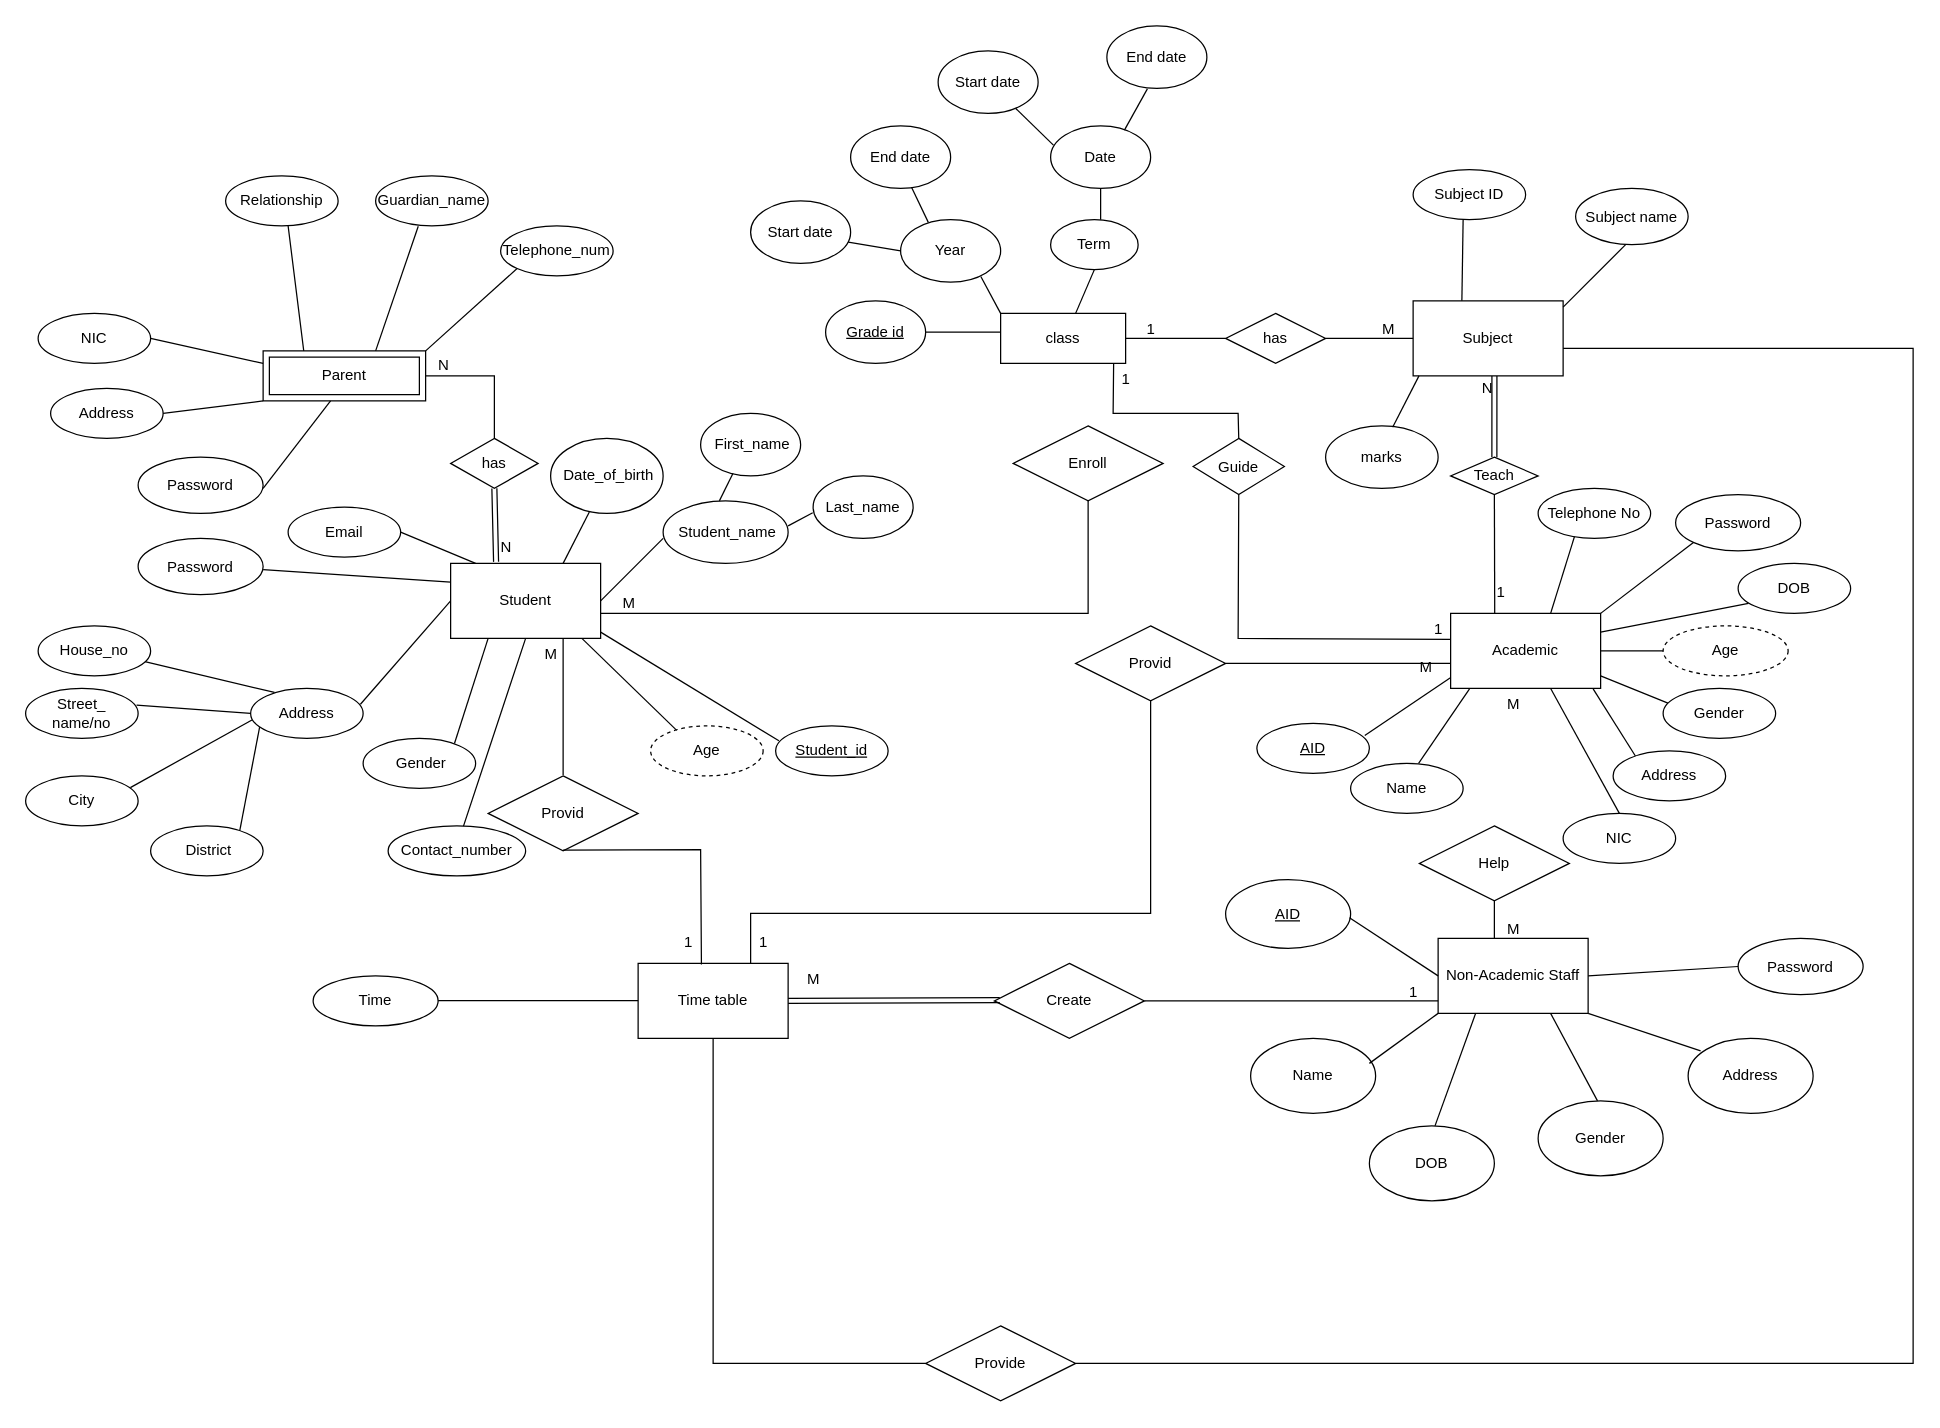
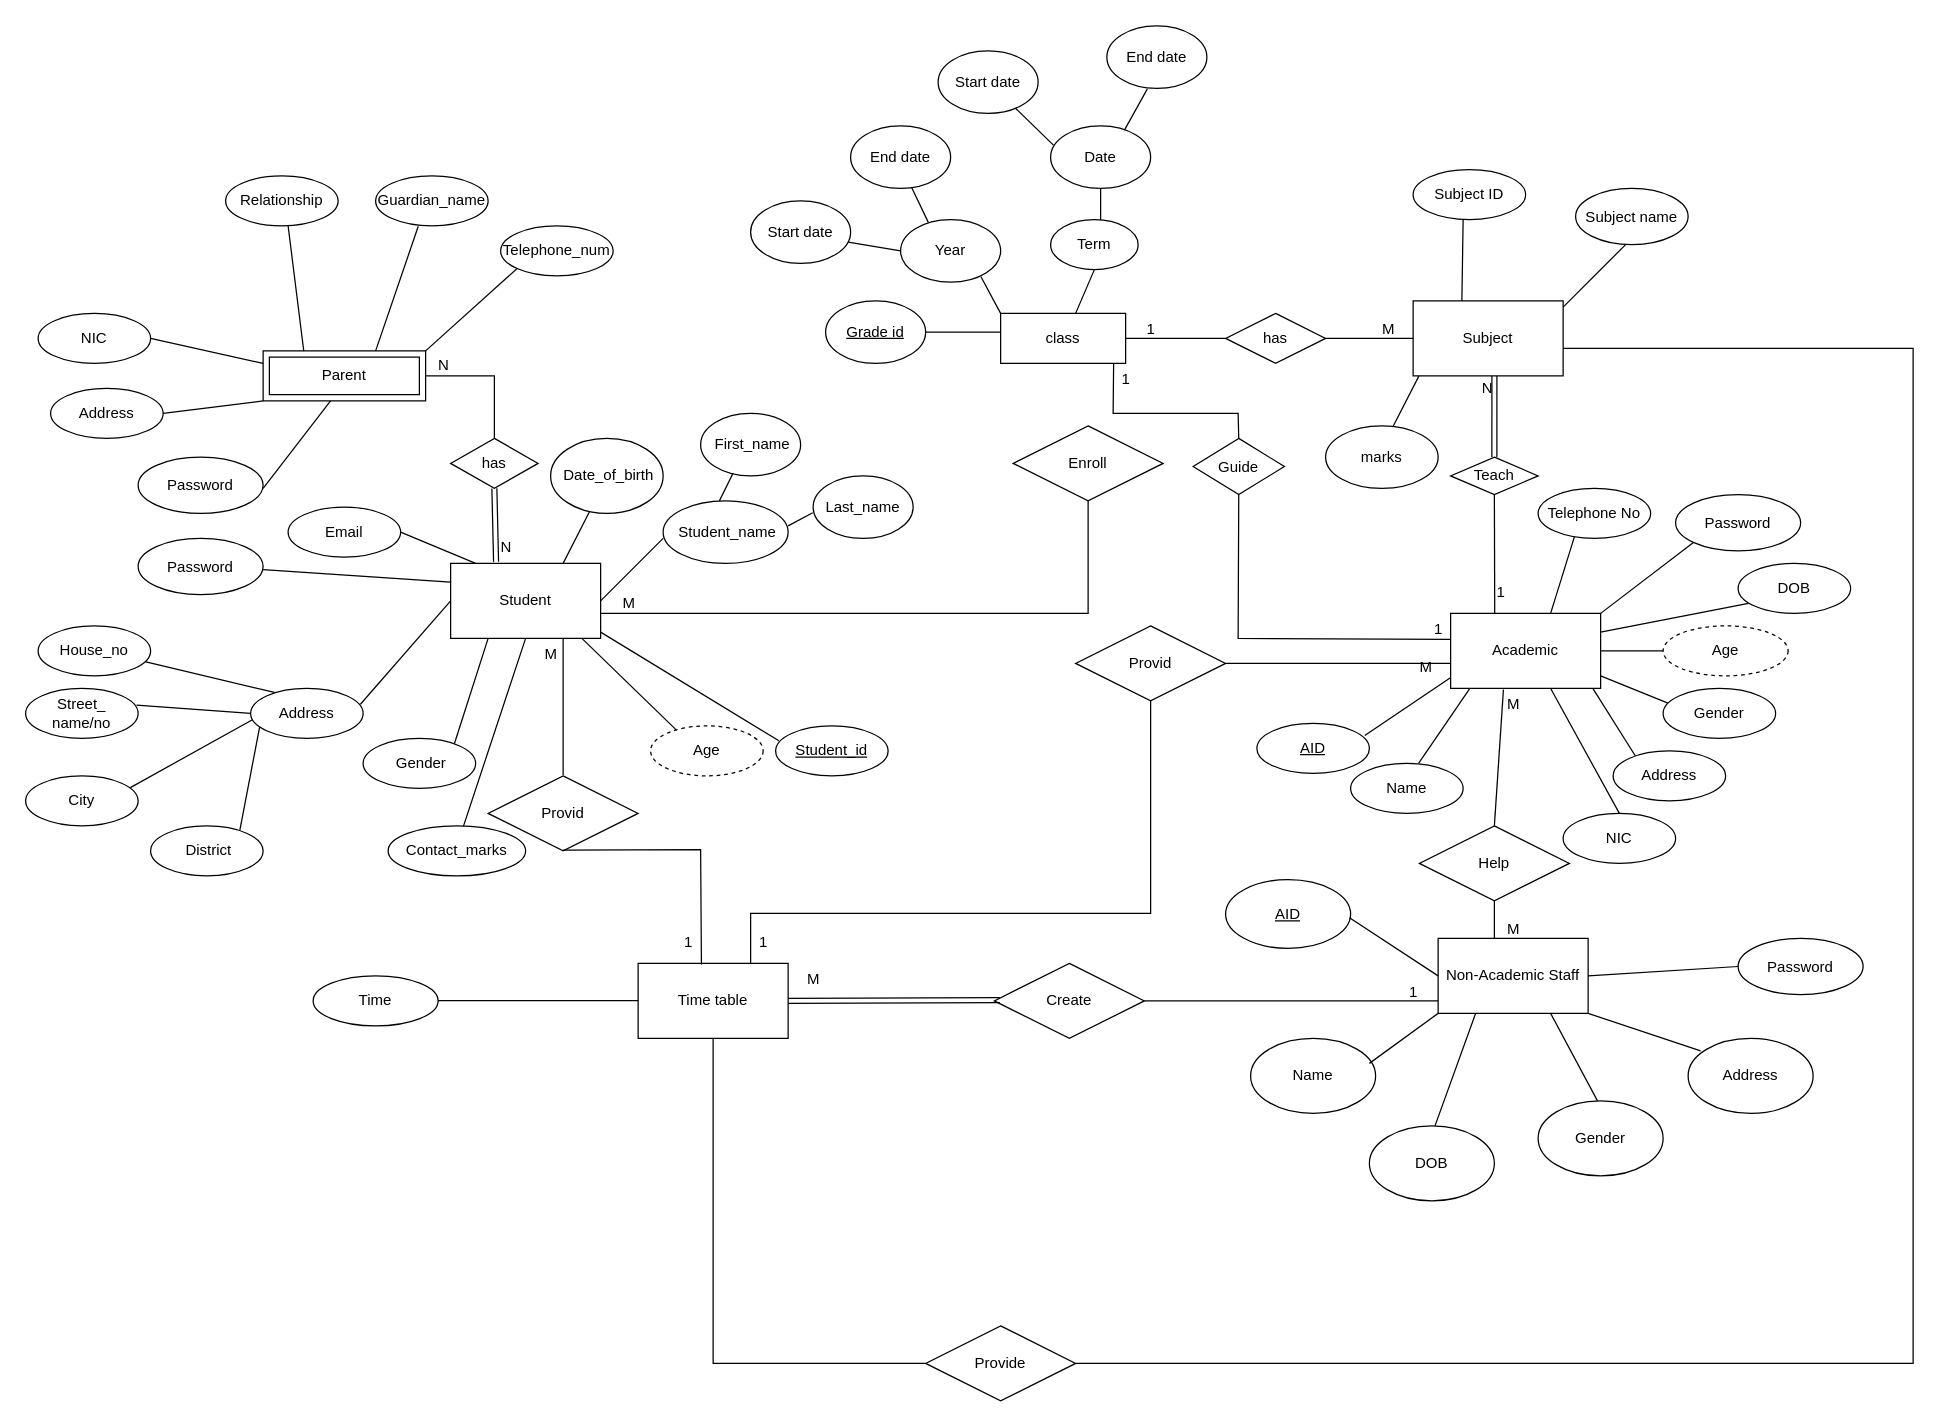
edge "Academic" -- "Help": added
node "Contact_number": label "Contact_number" -> "Contact_marks"
